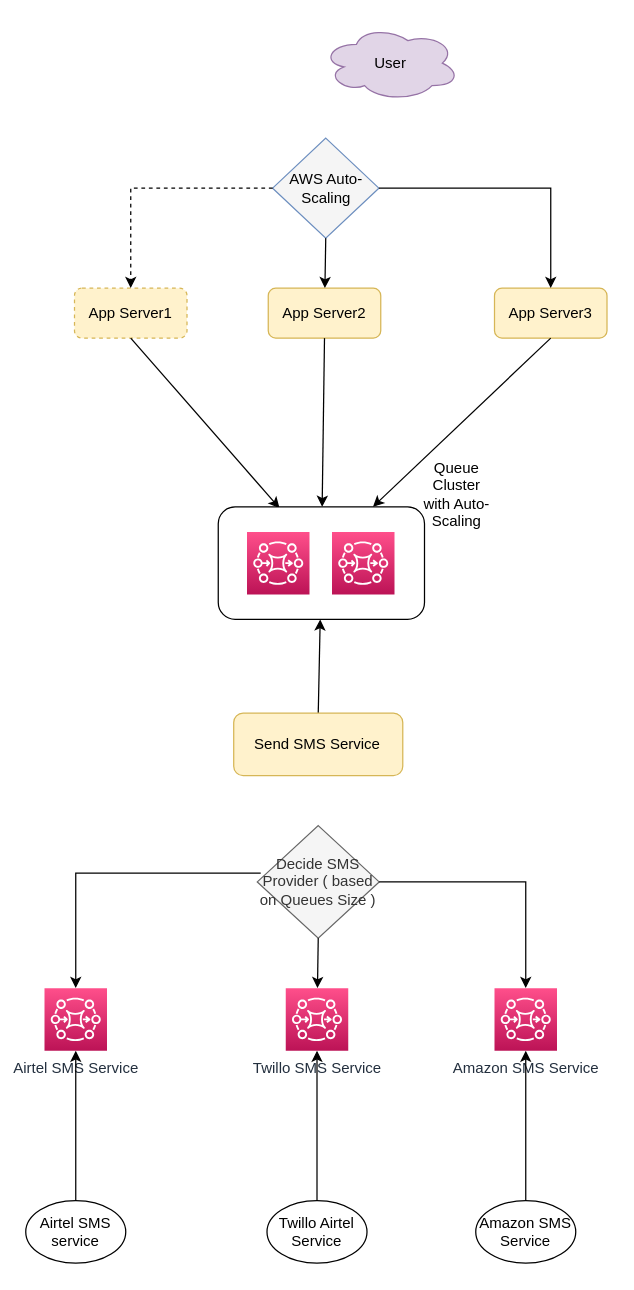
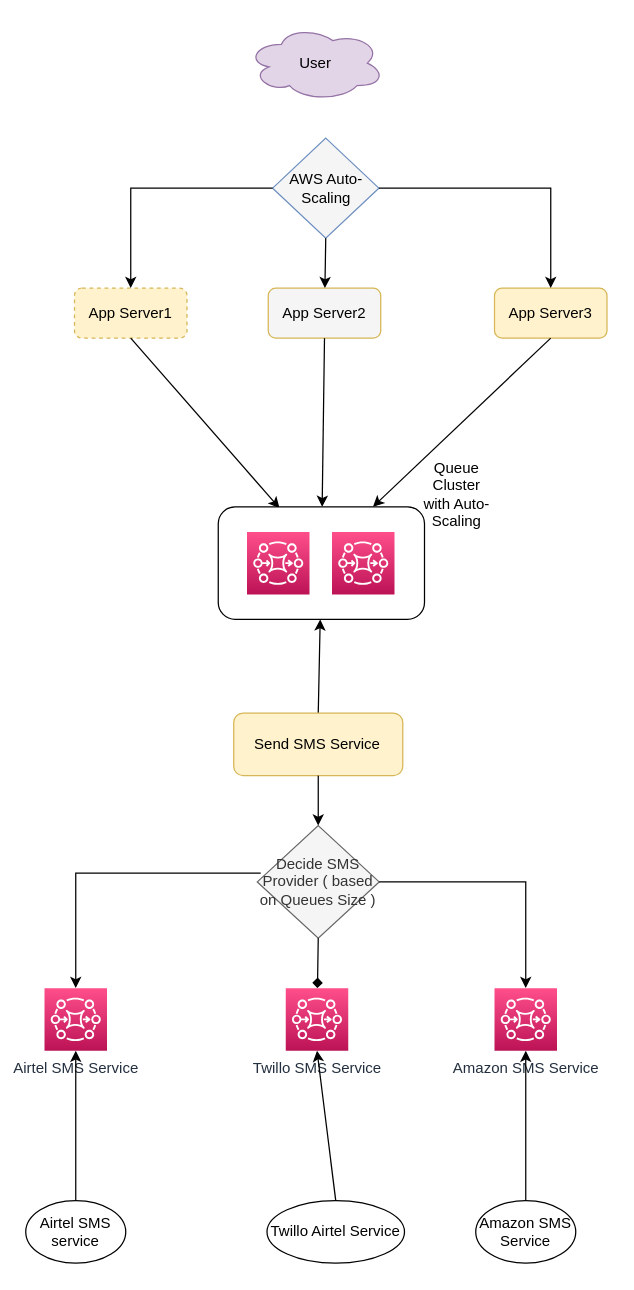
node "User": moved (391, 63) -> (316, 63)
edge "AWS Auto-Scaling" -> "App Server1": style dashed -> solid
node "App Server2": fillcolor #fff2cc -> #f5f5f5
edge "Send SMS Service" -> "Decide SMS Provider ( based on Queues Size )": added
edge "Decide SMS Provider ( based on Queues Size )" -> "Twillo SMS Service": arrowhead classic -> diamond
node "Twillo Airtel Service": size 100x63 -> 138x63
